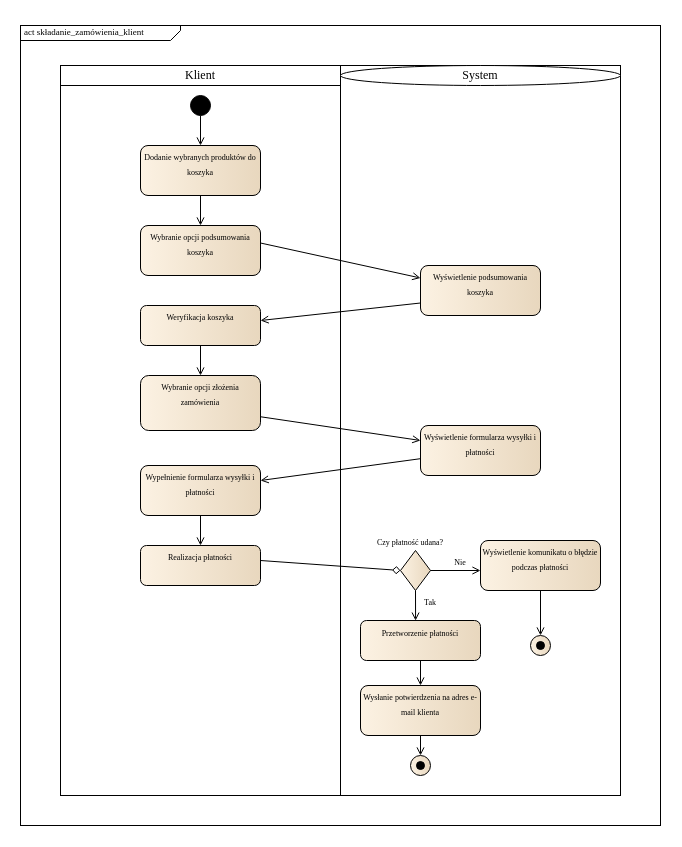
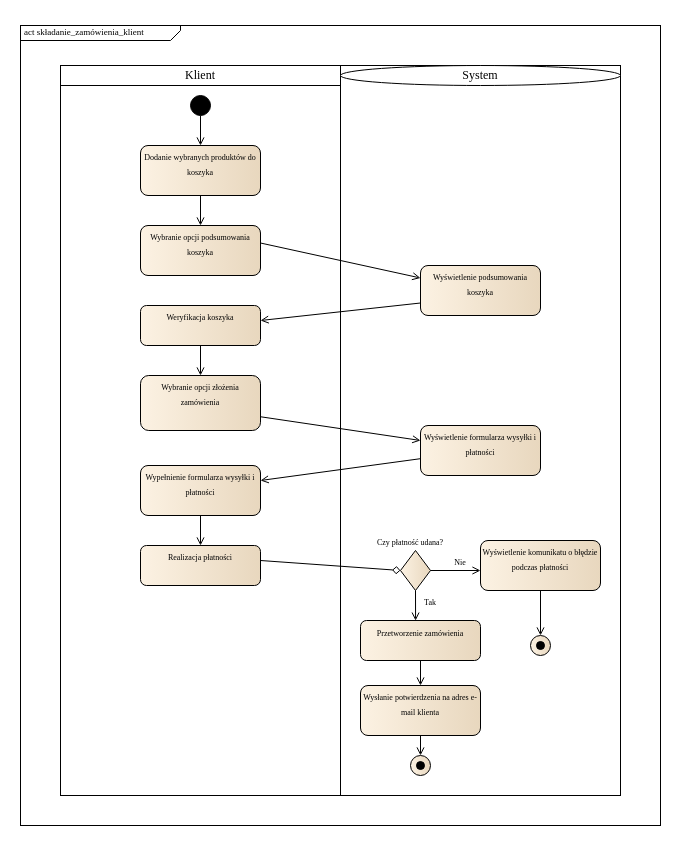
node "Przetworzenie płatności": label "Przetworzenie płatności" -> "Przetworzenie zamówienia"
